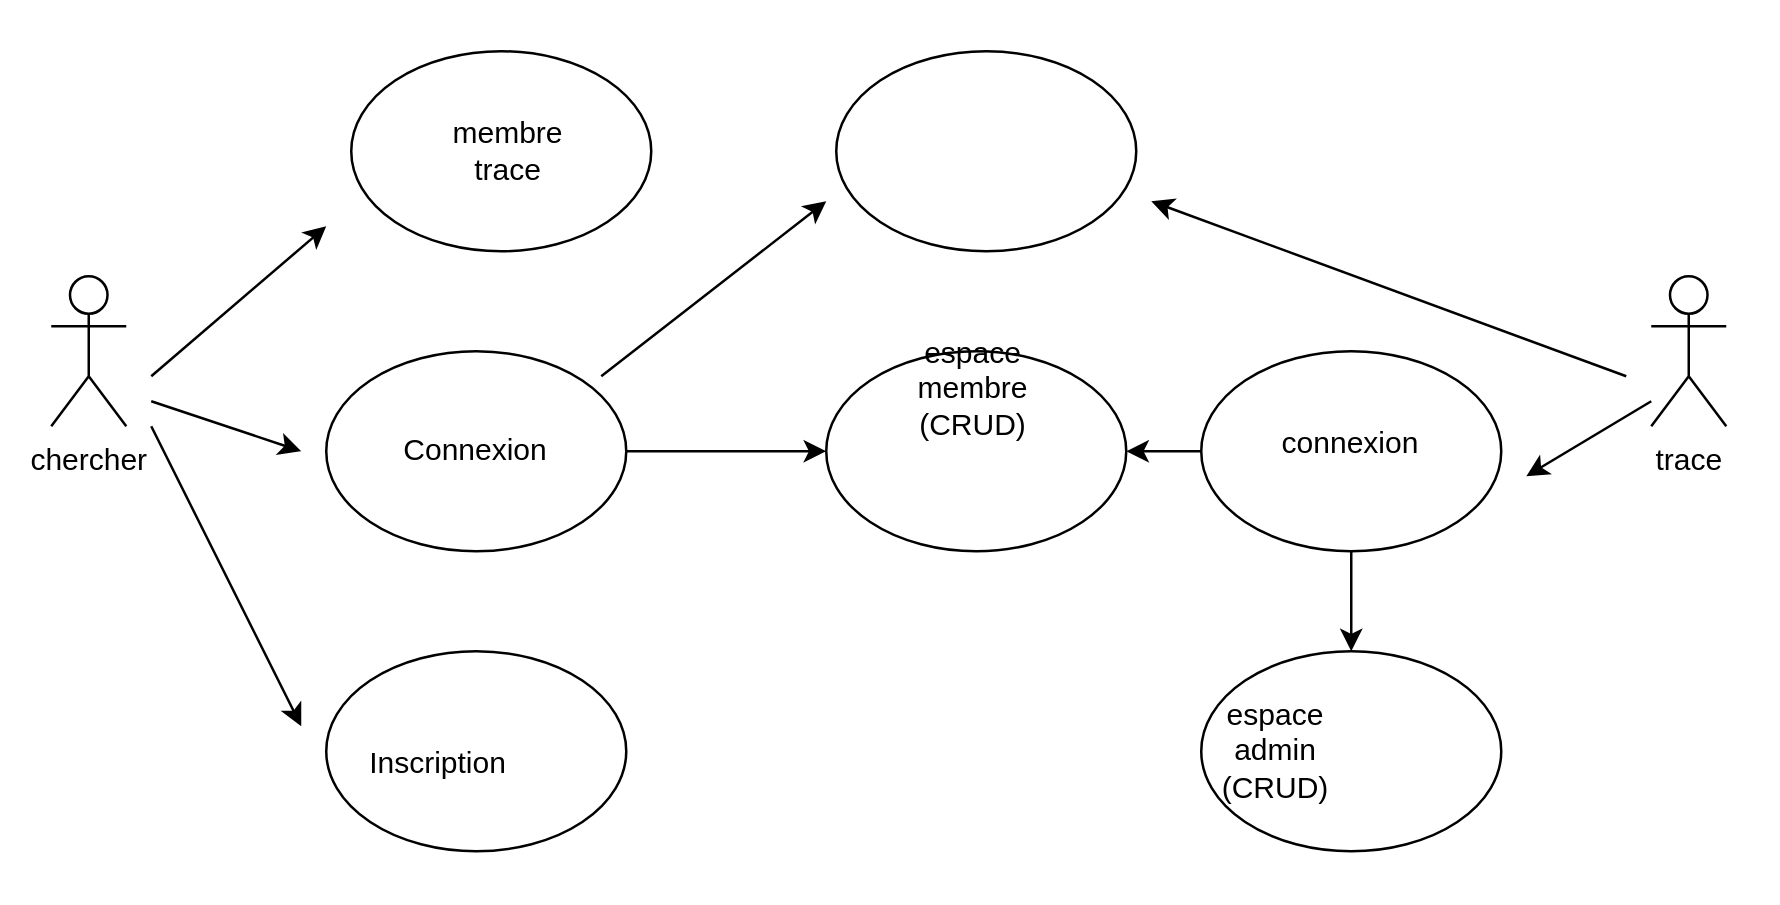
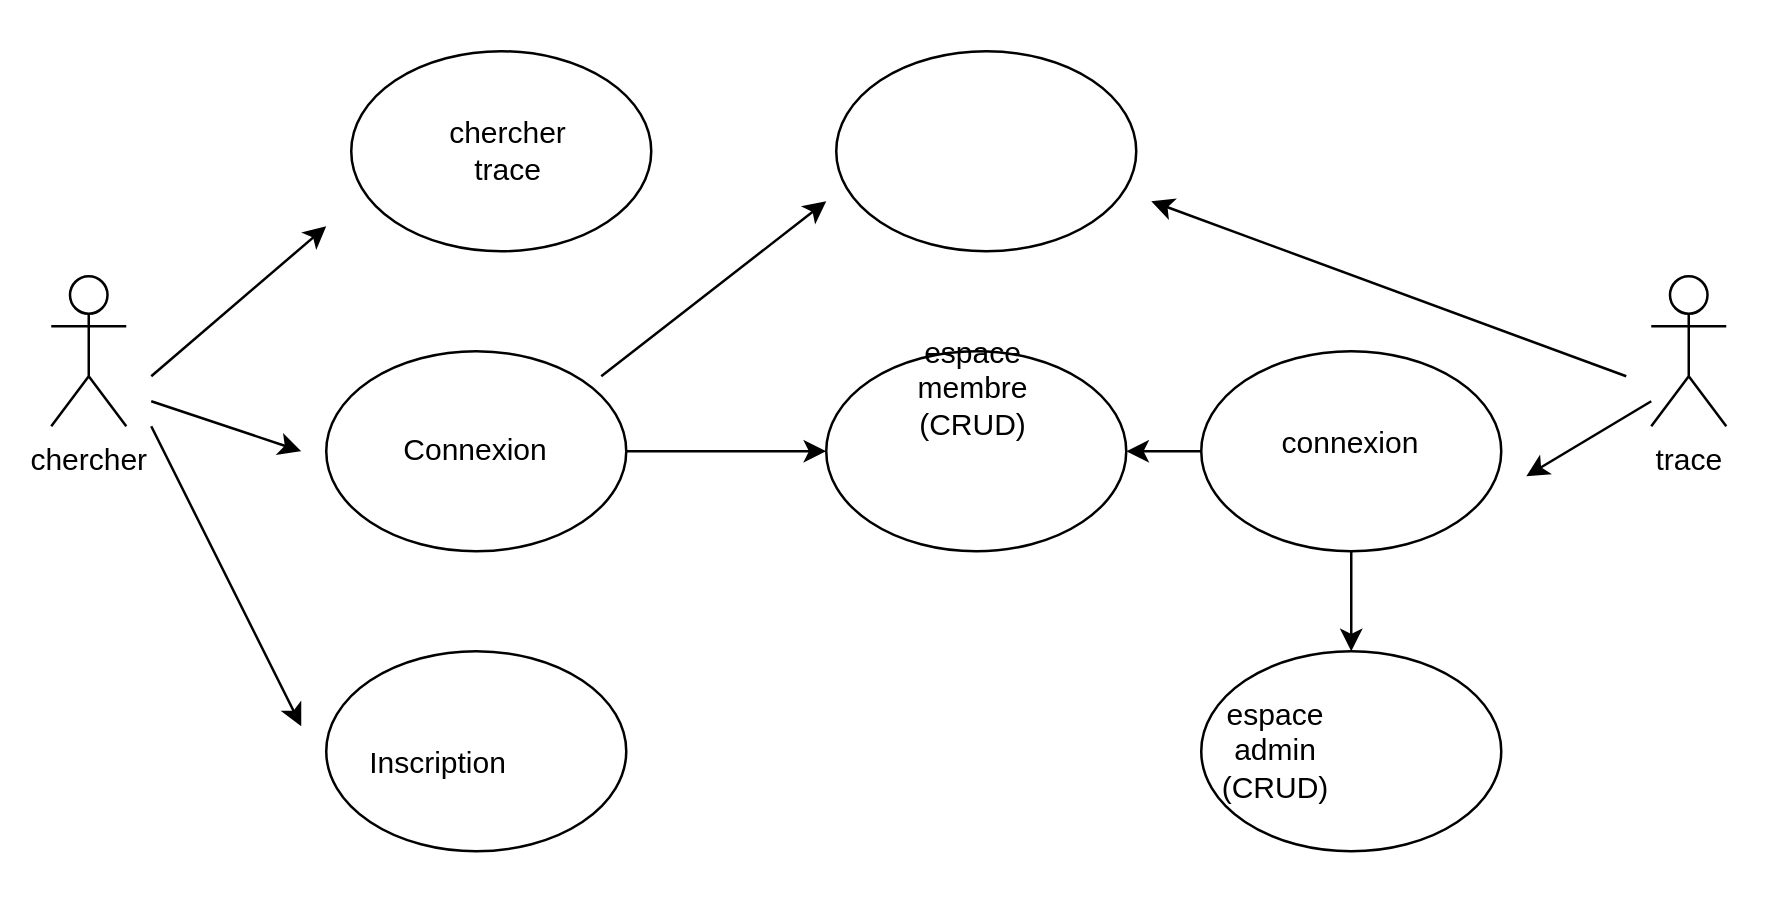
node "membre trace": label "membre trace" -> "chercher trace"
